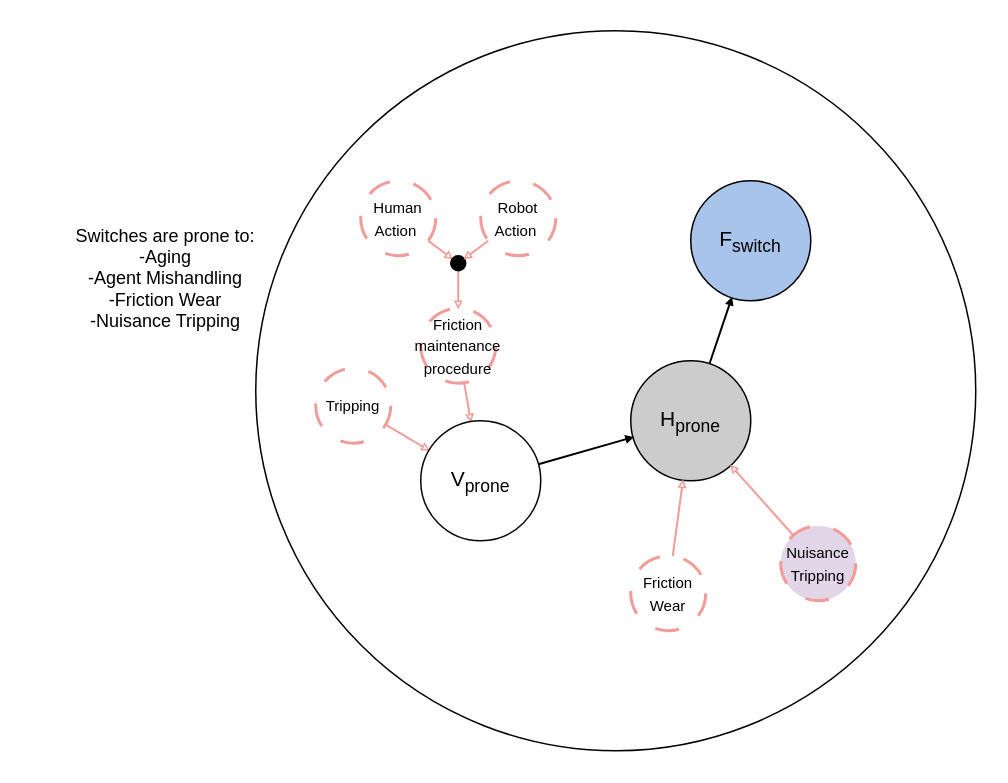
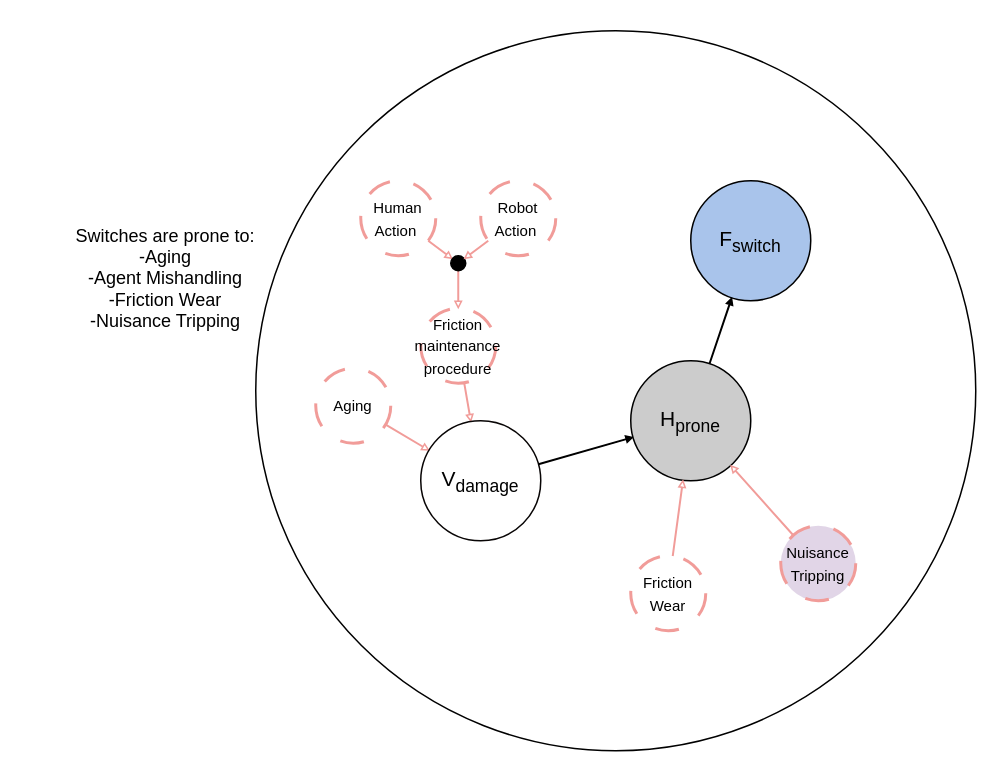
node "Tripping": label "Tripping" -> "Aging"
node "Vprone": label "Vprone" -> "Vdamage"
